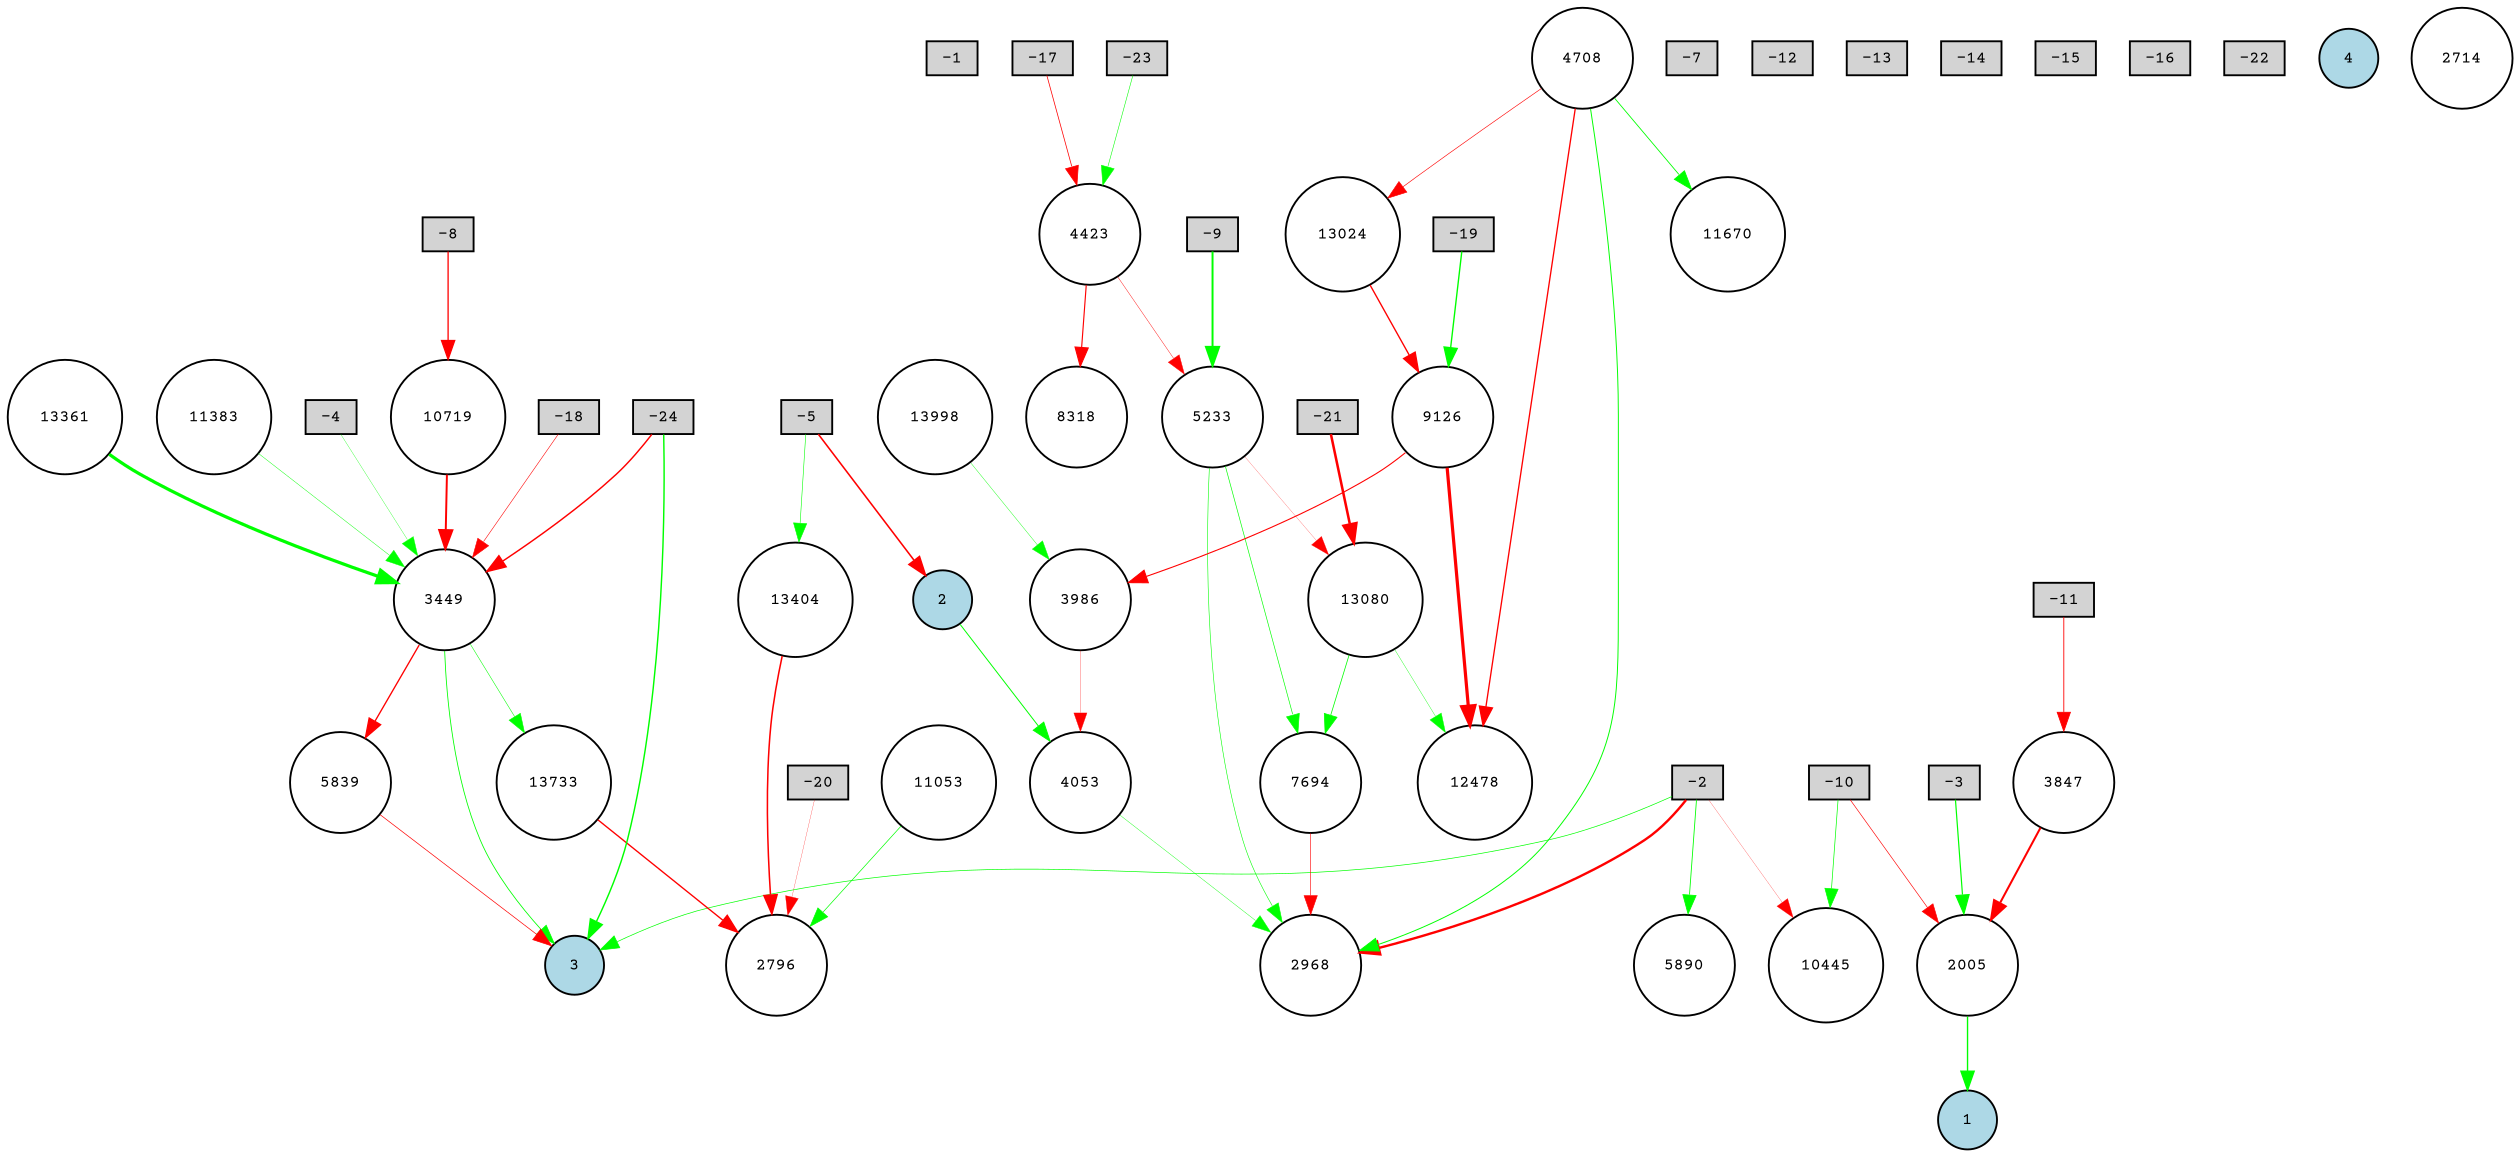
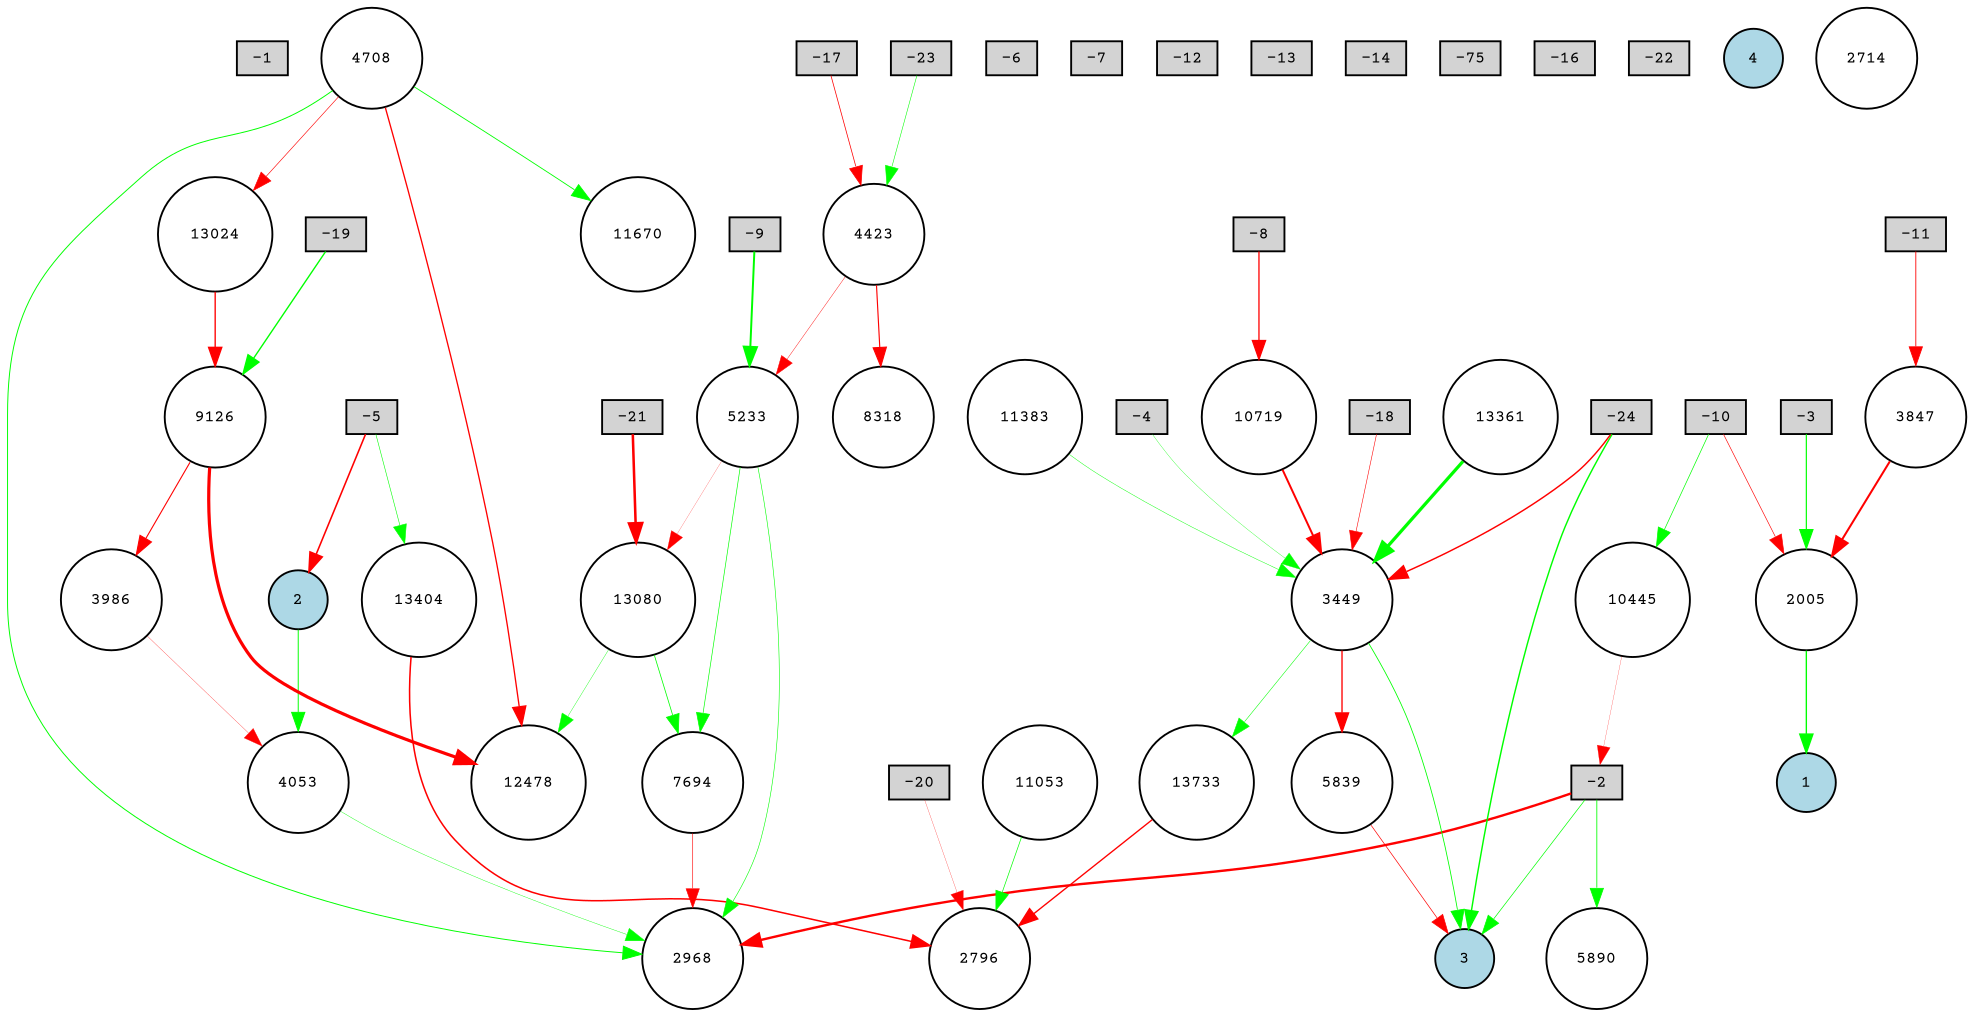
node "-6": added
node "-15": label "-15" -> "-75"
node "13998": removed
edge "-2" -> "10445": reversed
